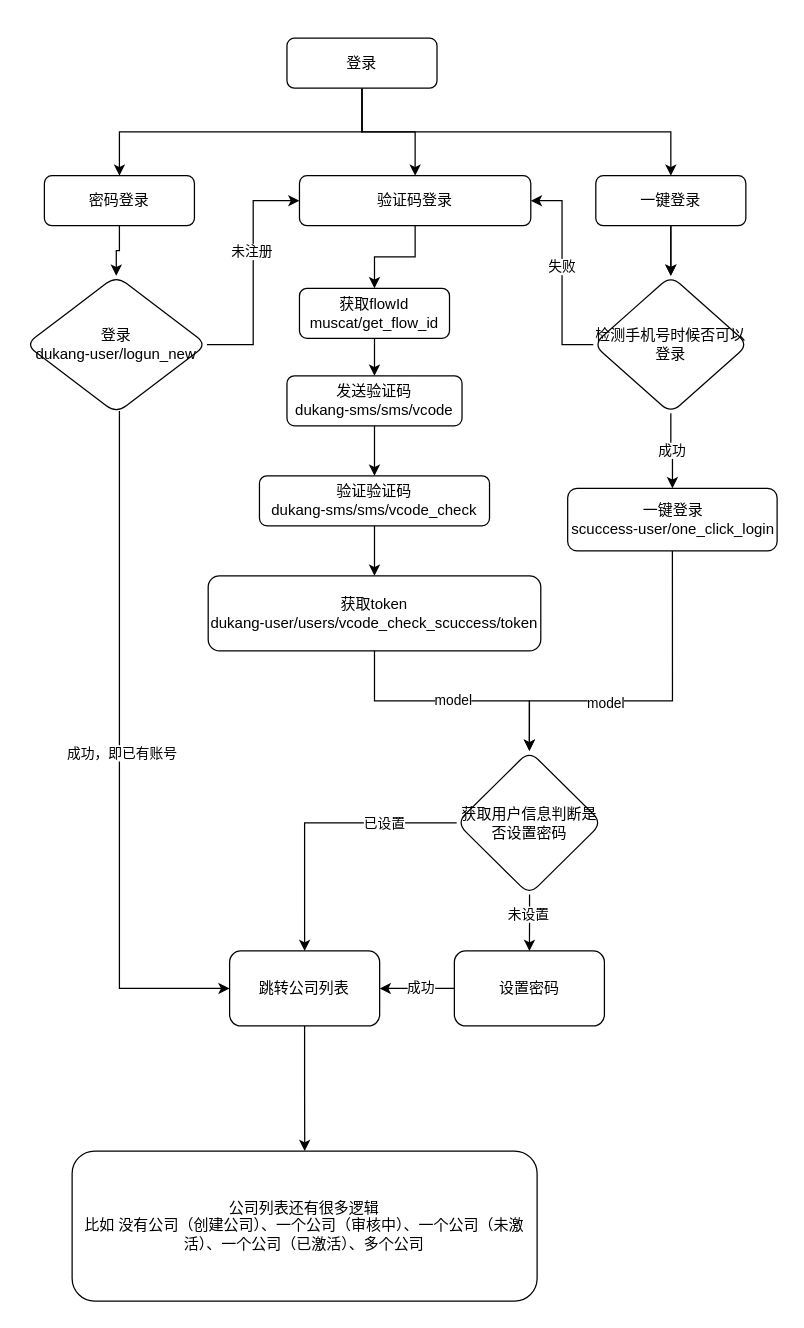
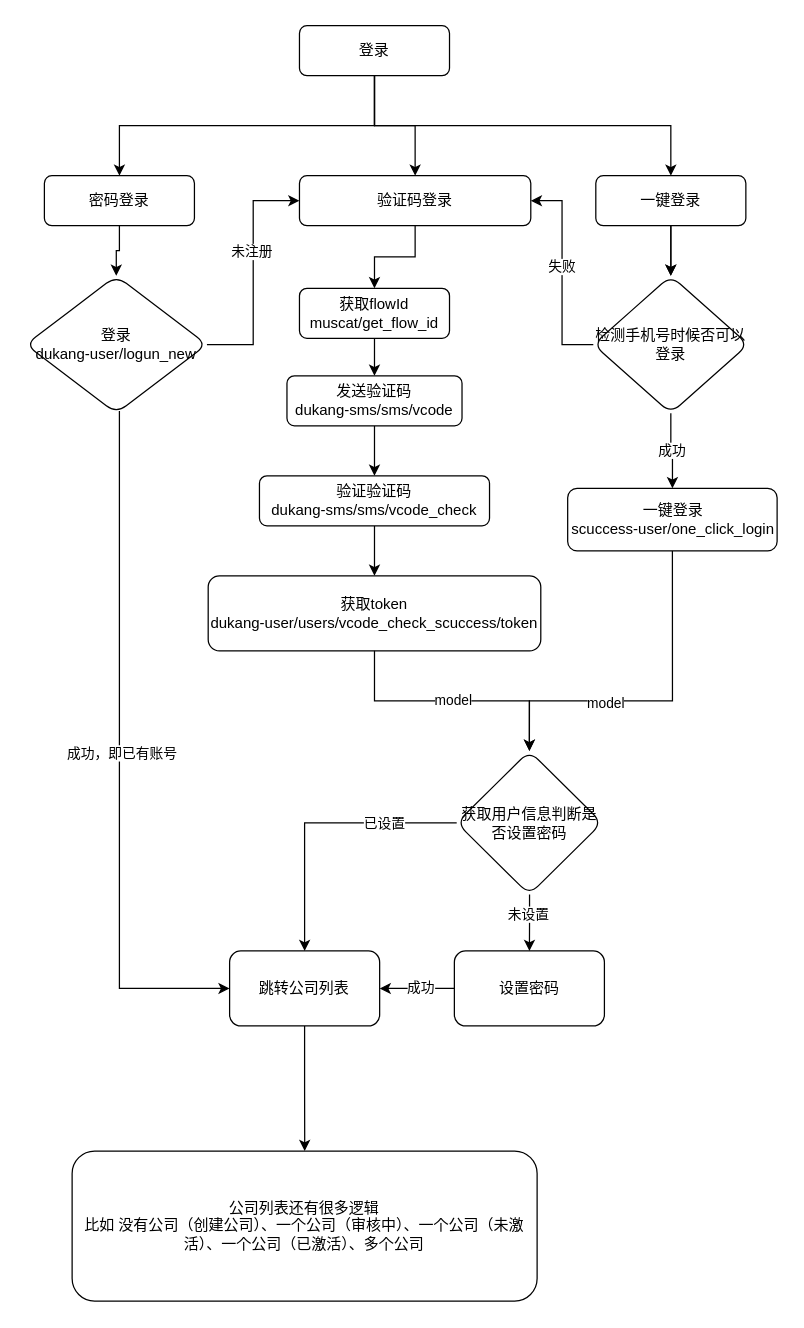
node "登录": moved (362, 63) -> (374, 51)
